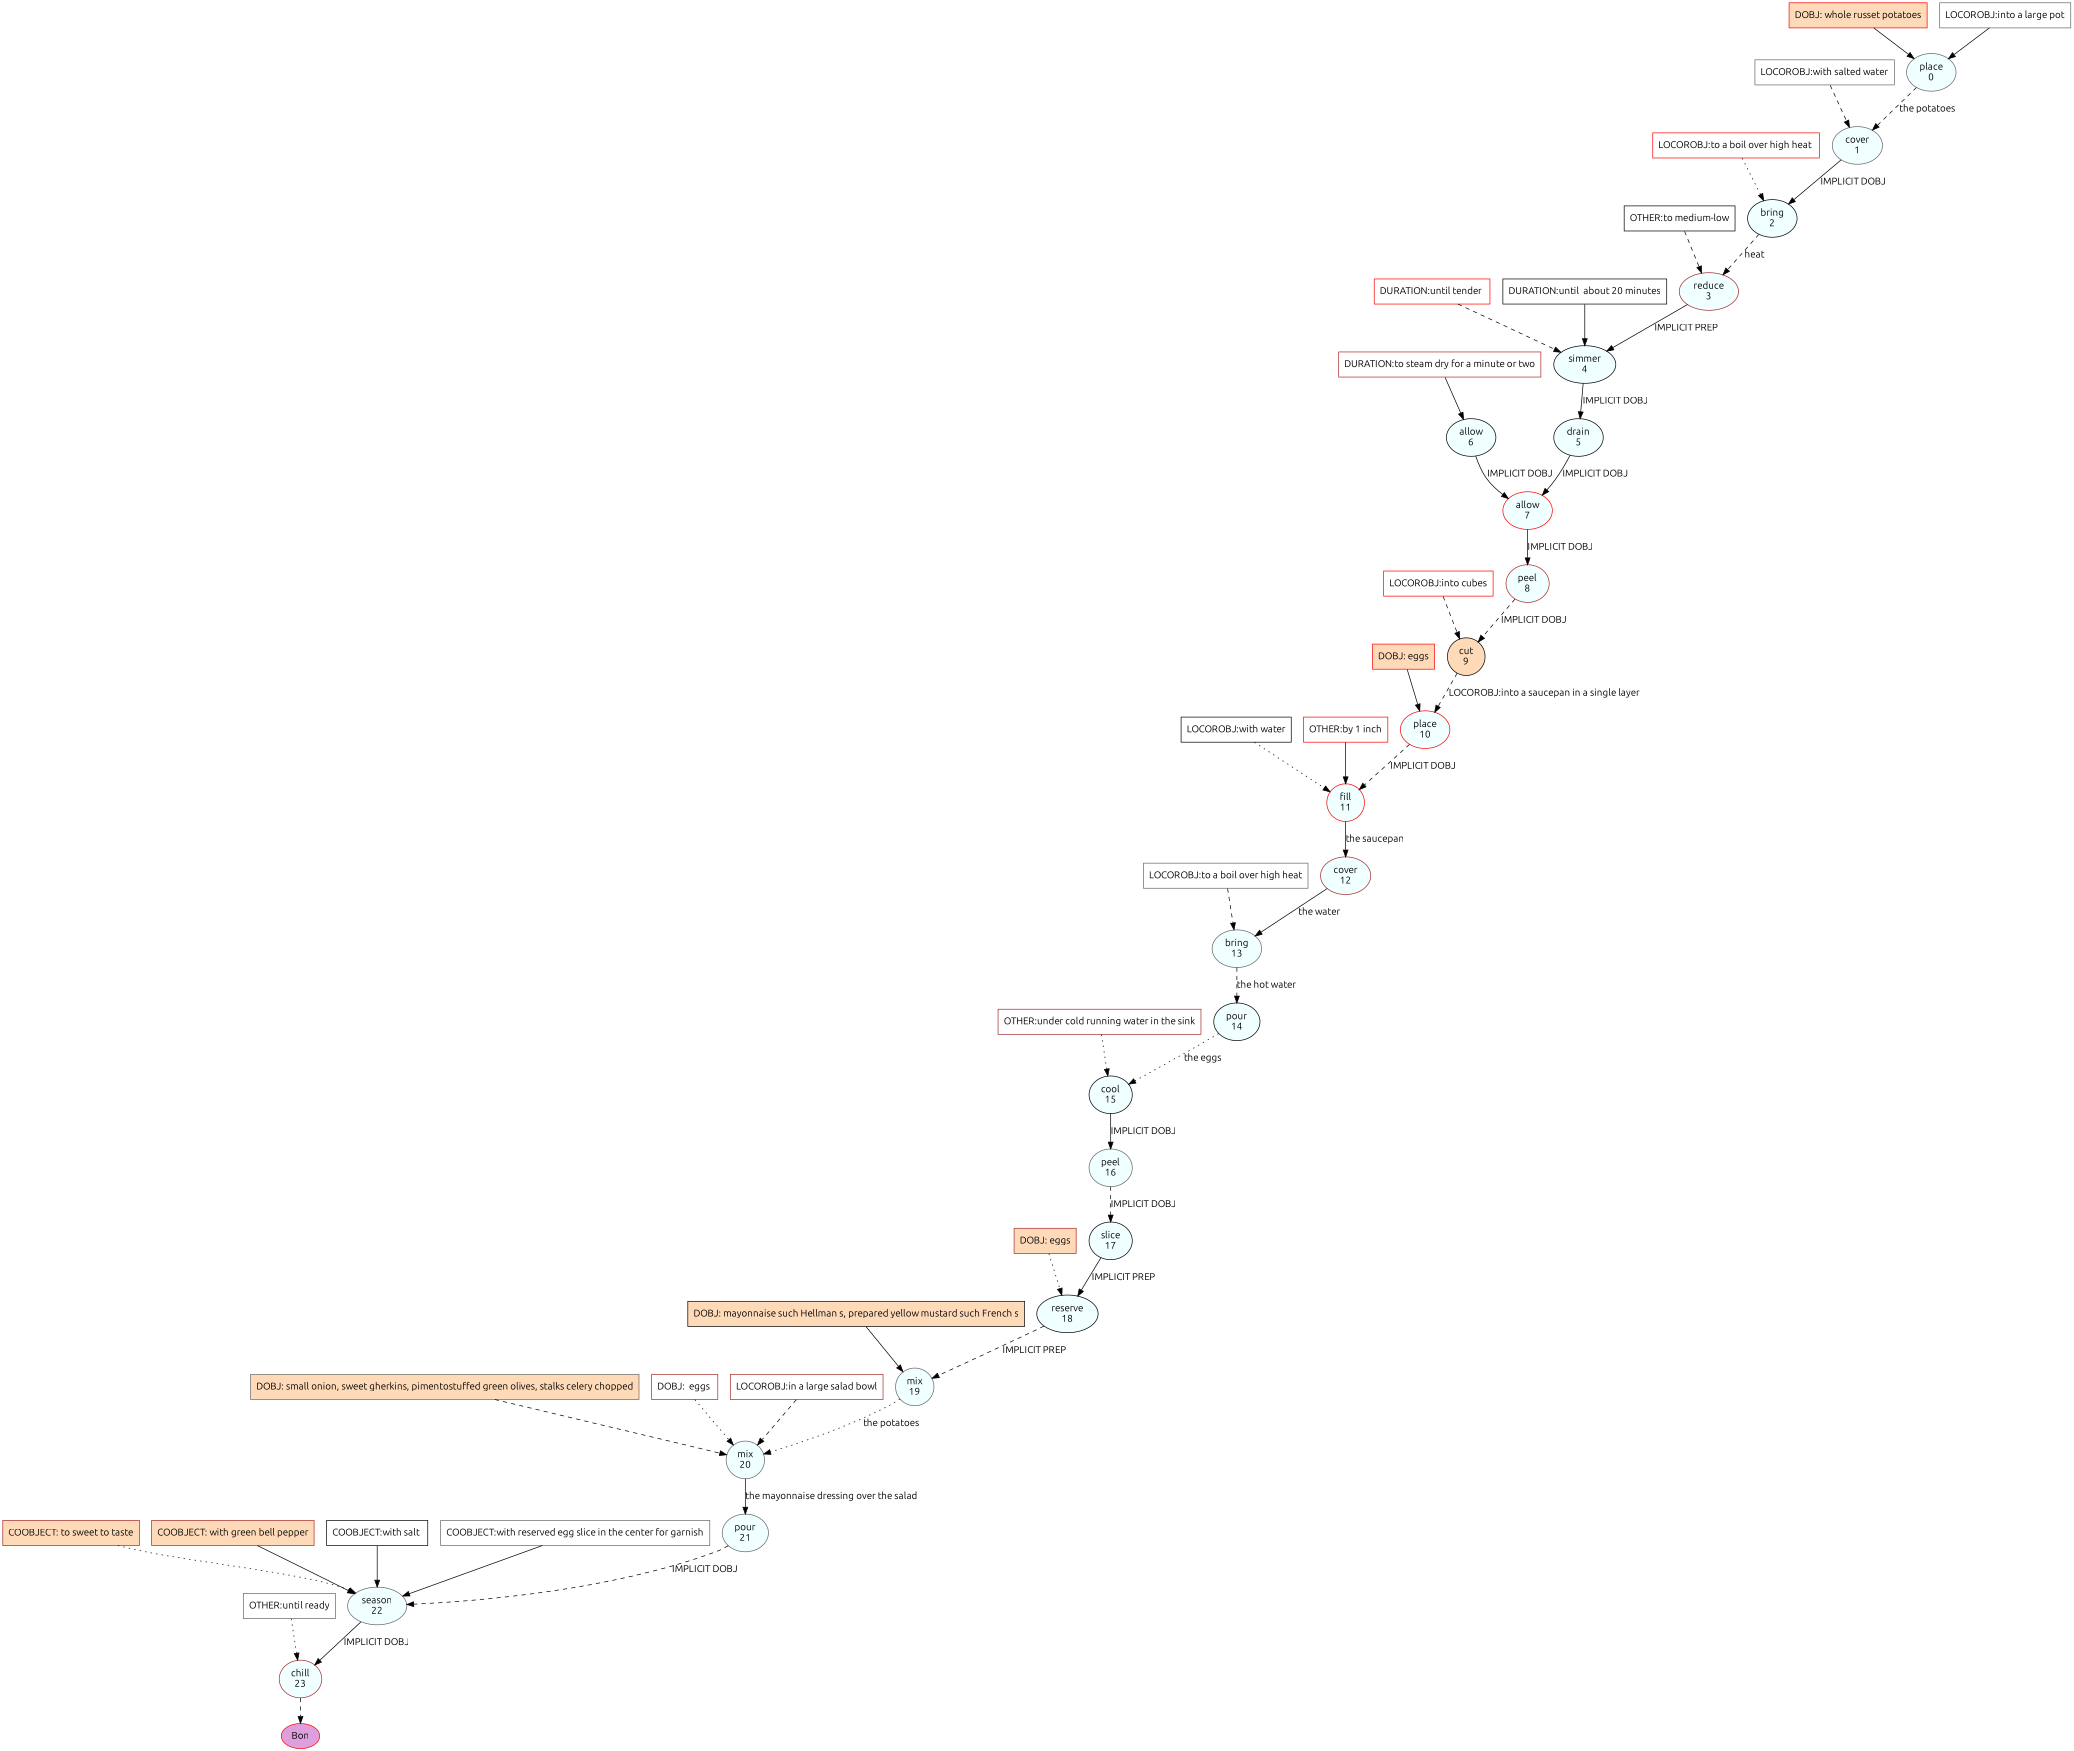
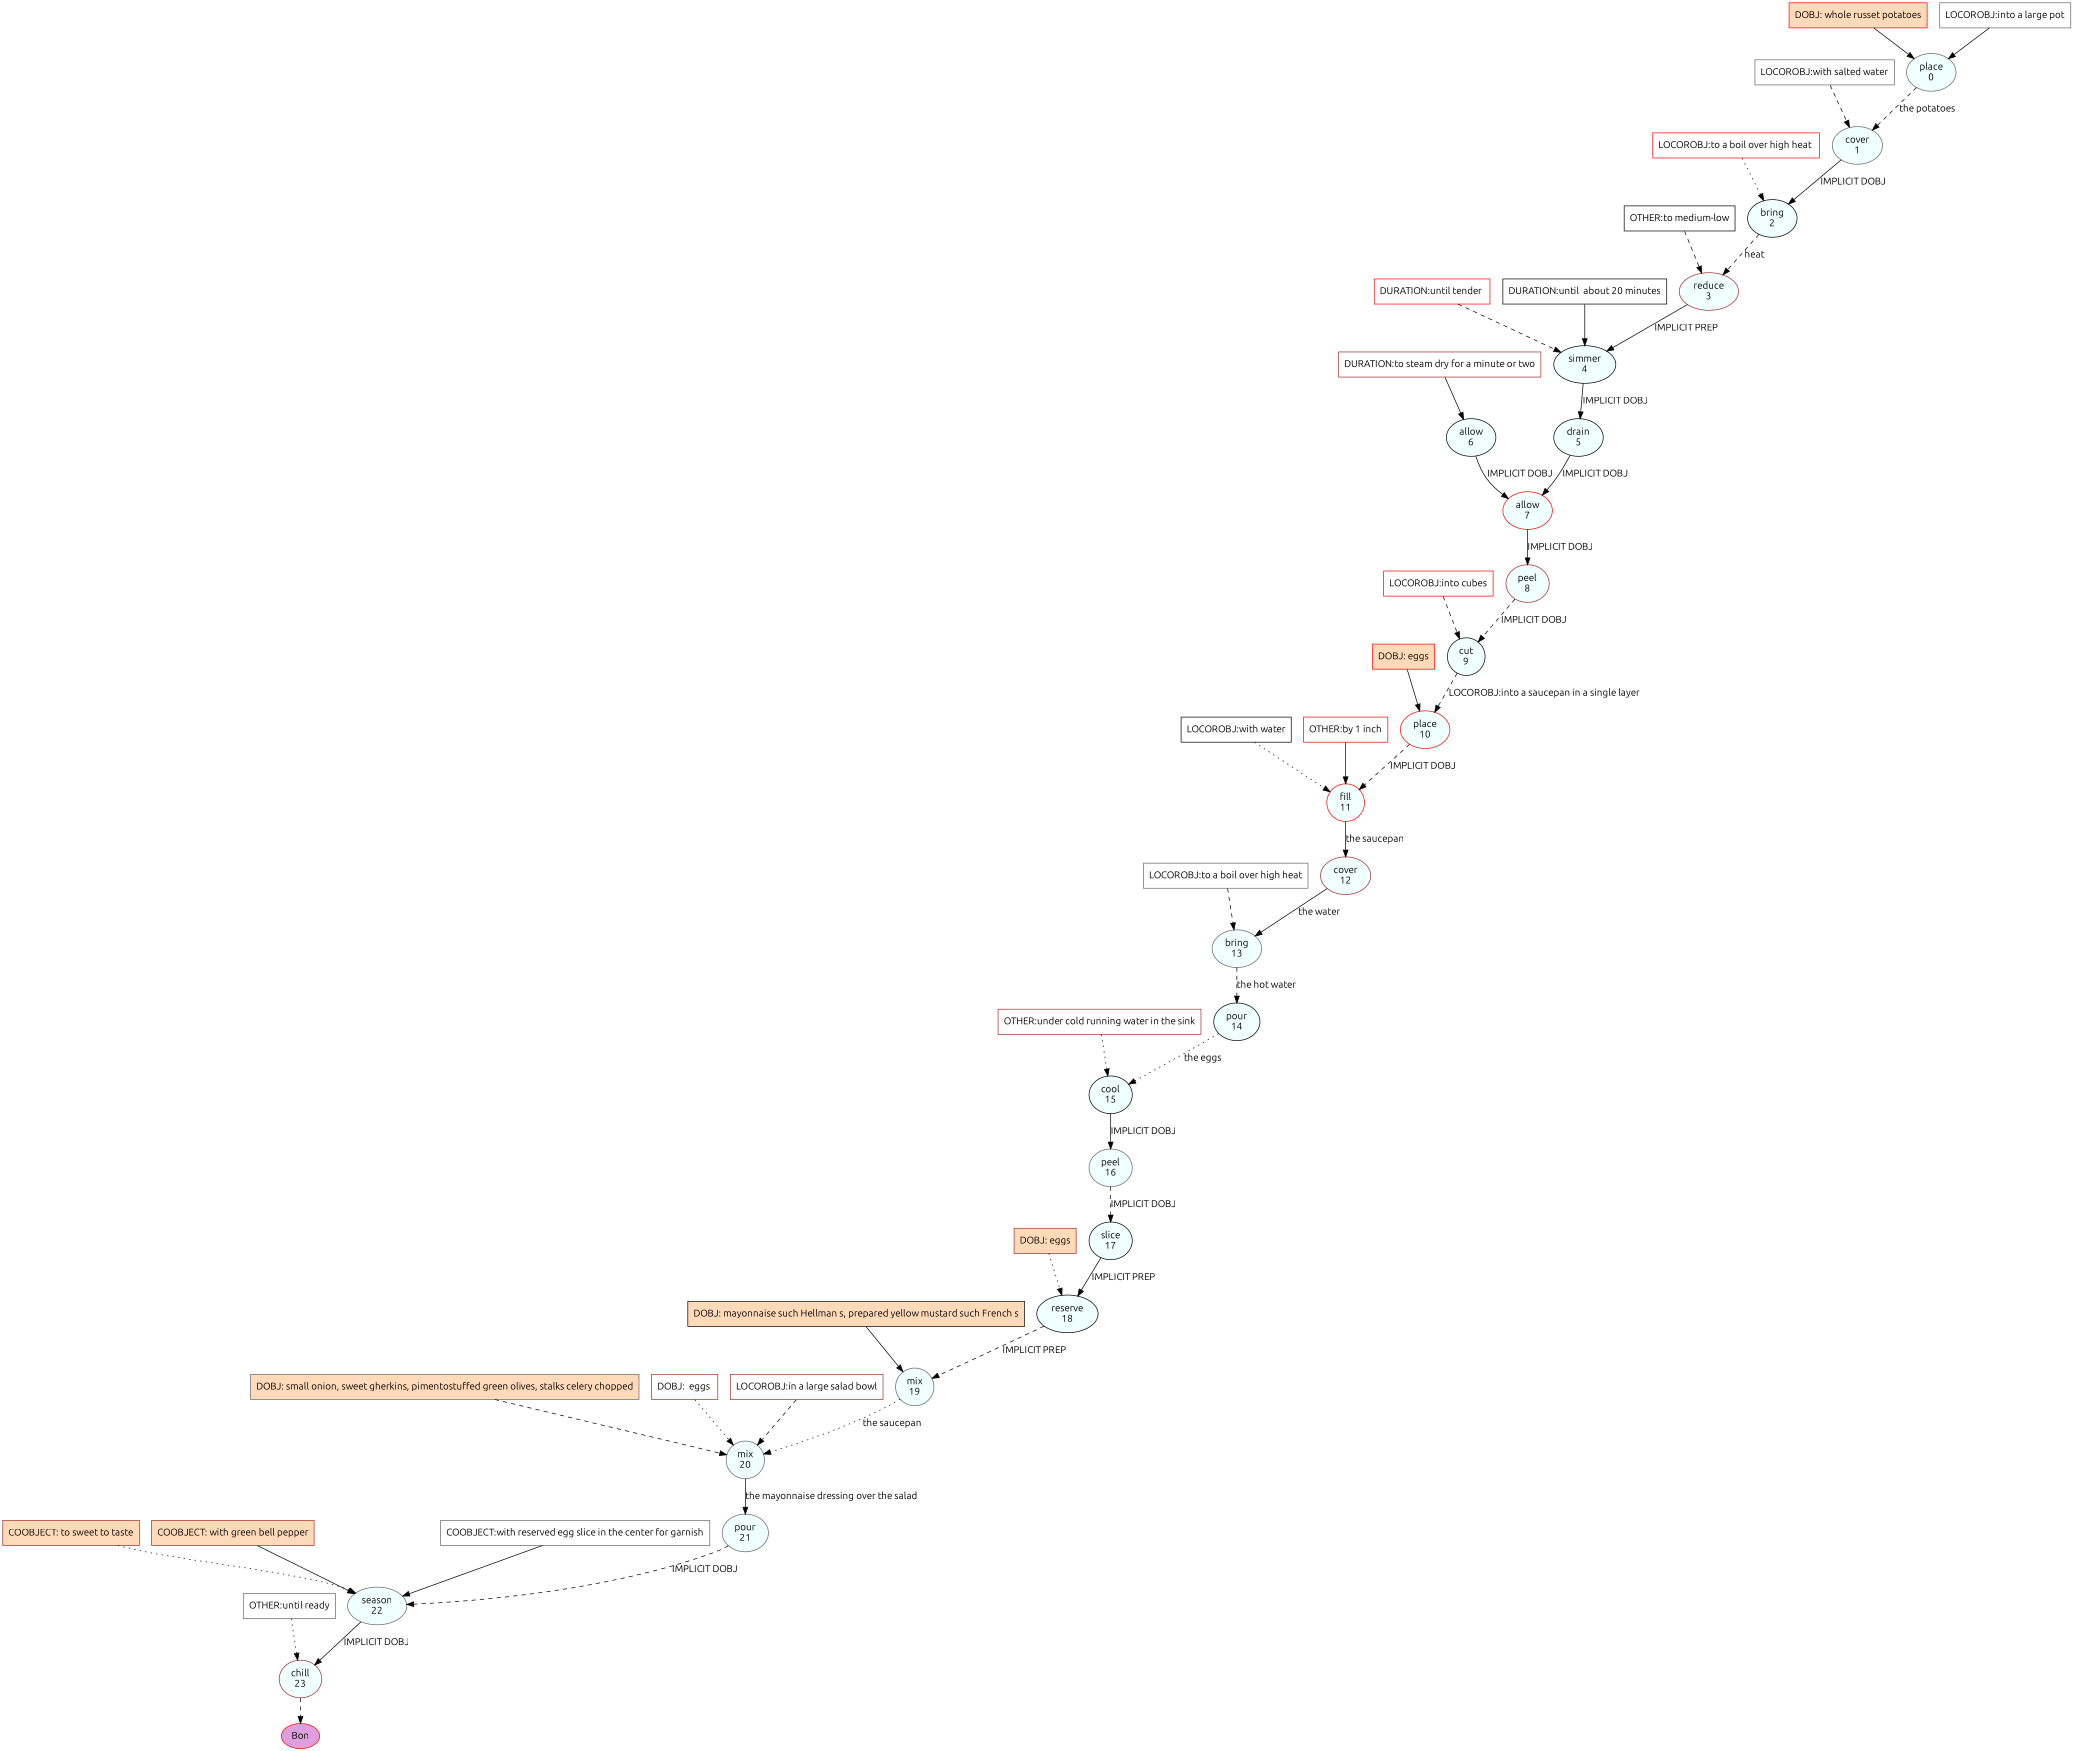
node "cut 9": fillcolor peachpuff -> azure
edge "mix 19" -> "mix 20": label "the potatoes " -> "the saucepan"
node "COOBJECT:with salt": removed
